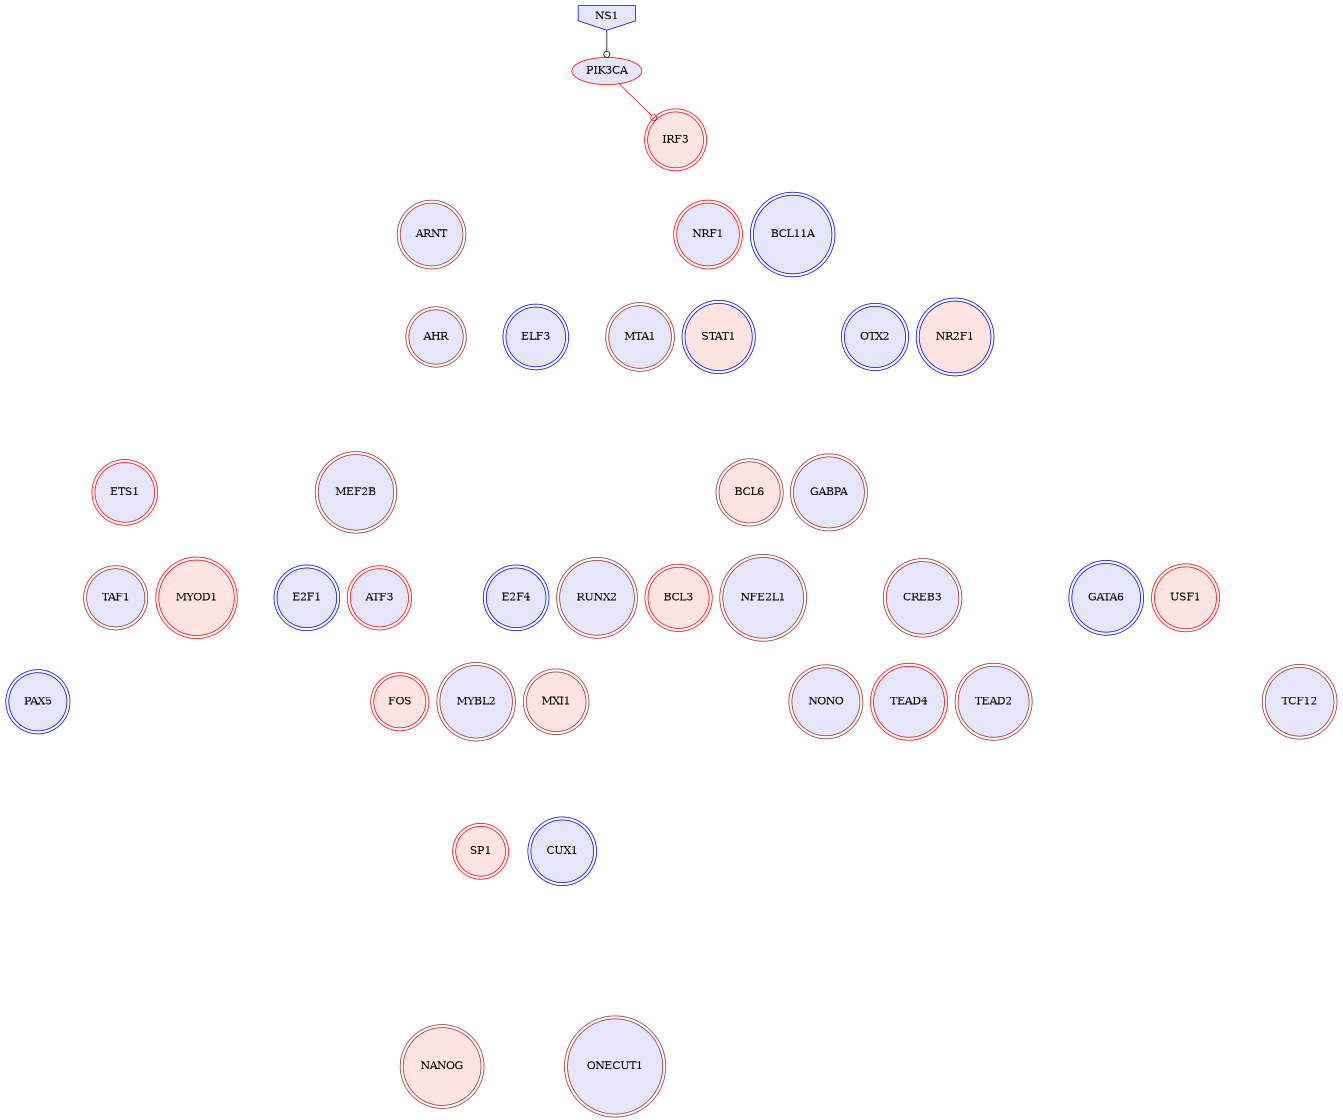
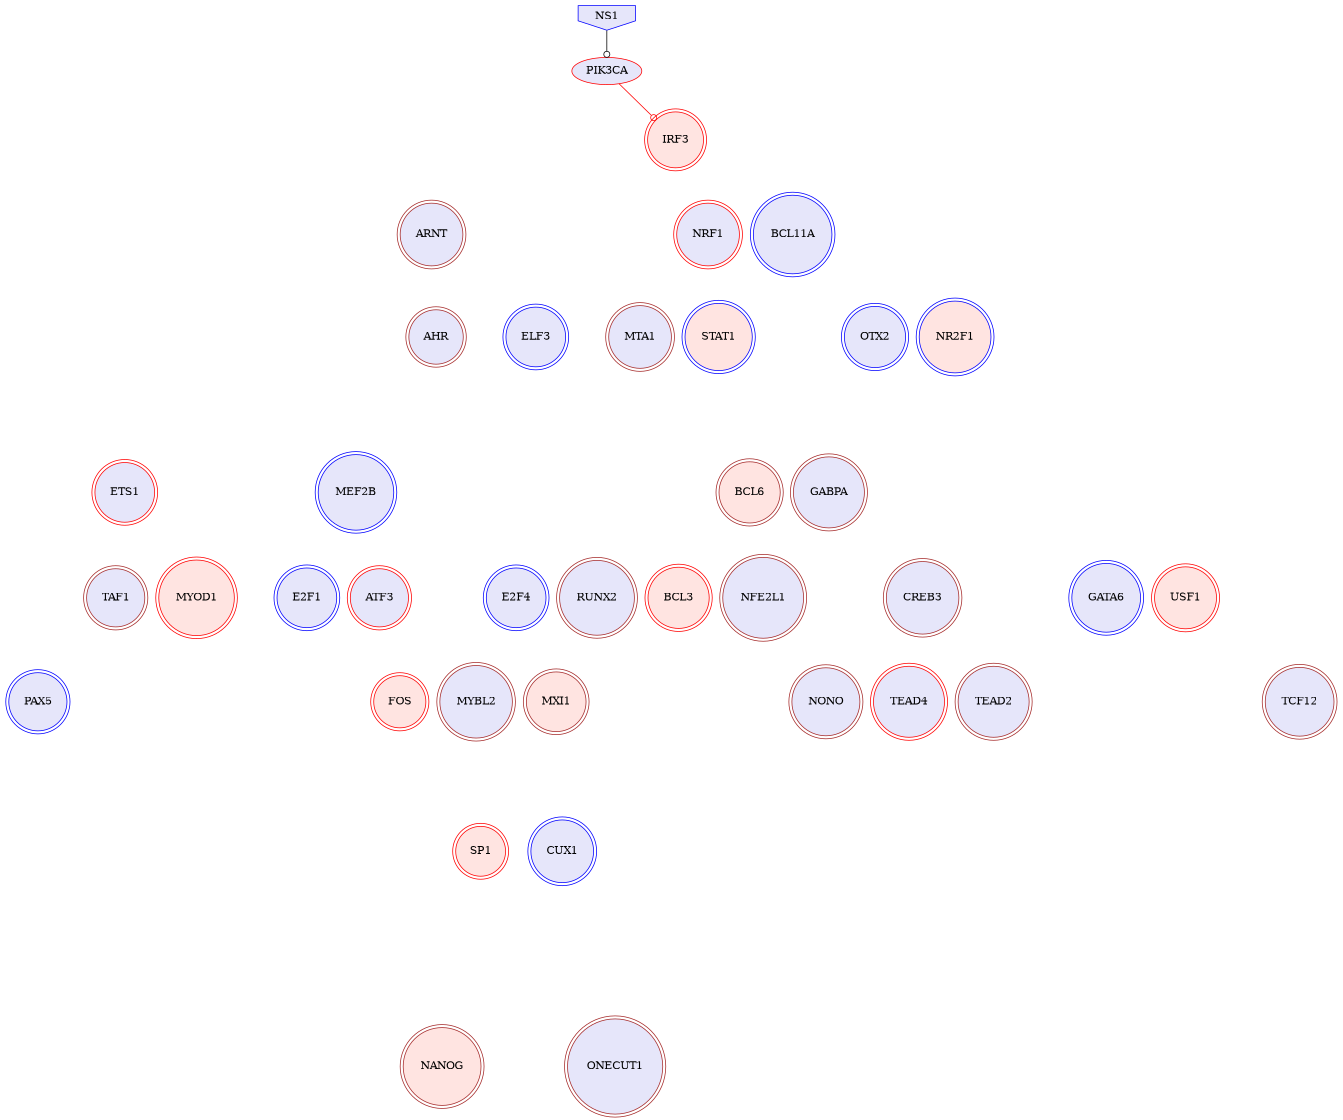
node "MEF2B": color brown -> blue
